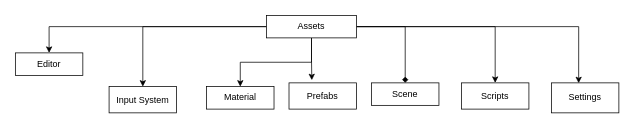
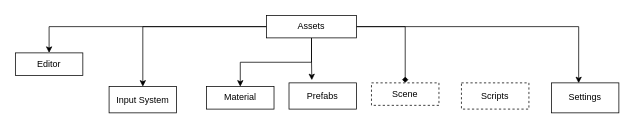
edge "Assets" -> "Scripts": removed
node "Scene": style solid -> dashed
node "Scripts": style solid -> dashed
